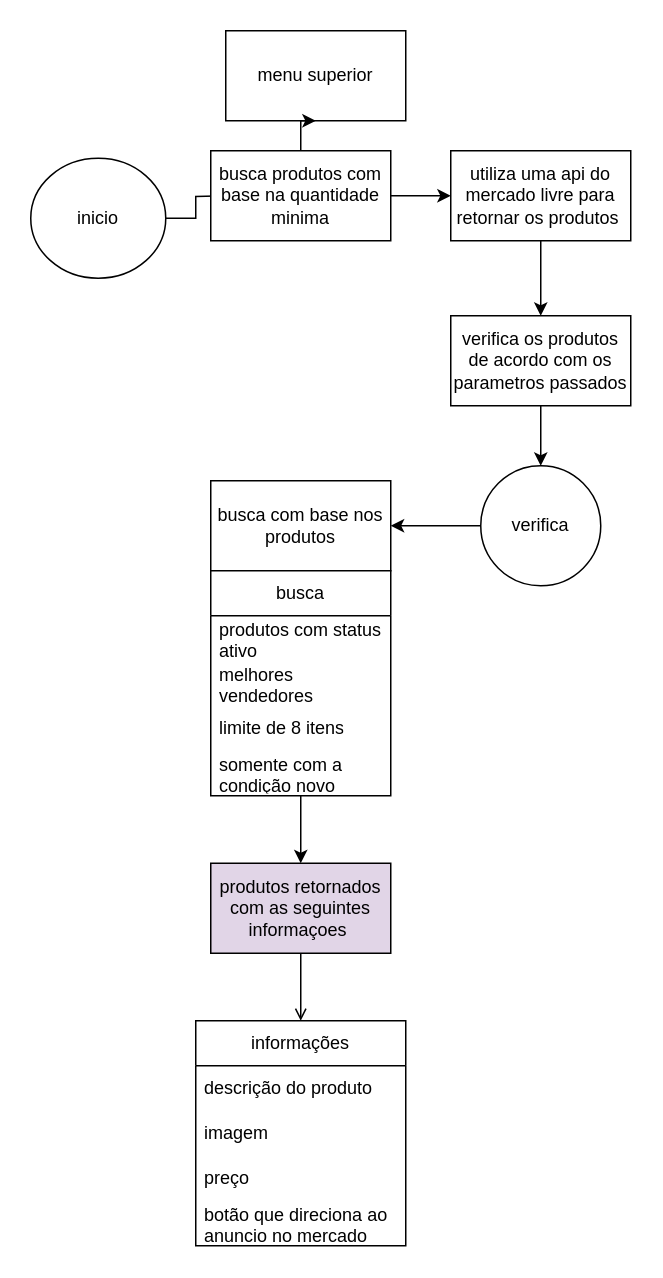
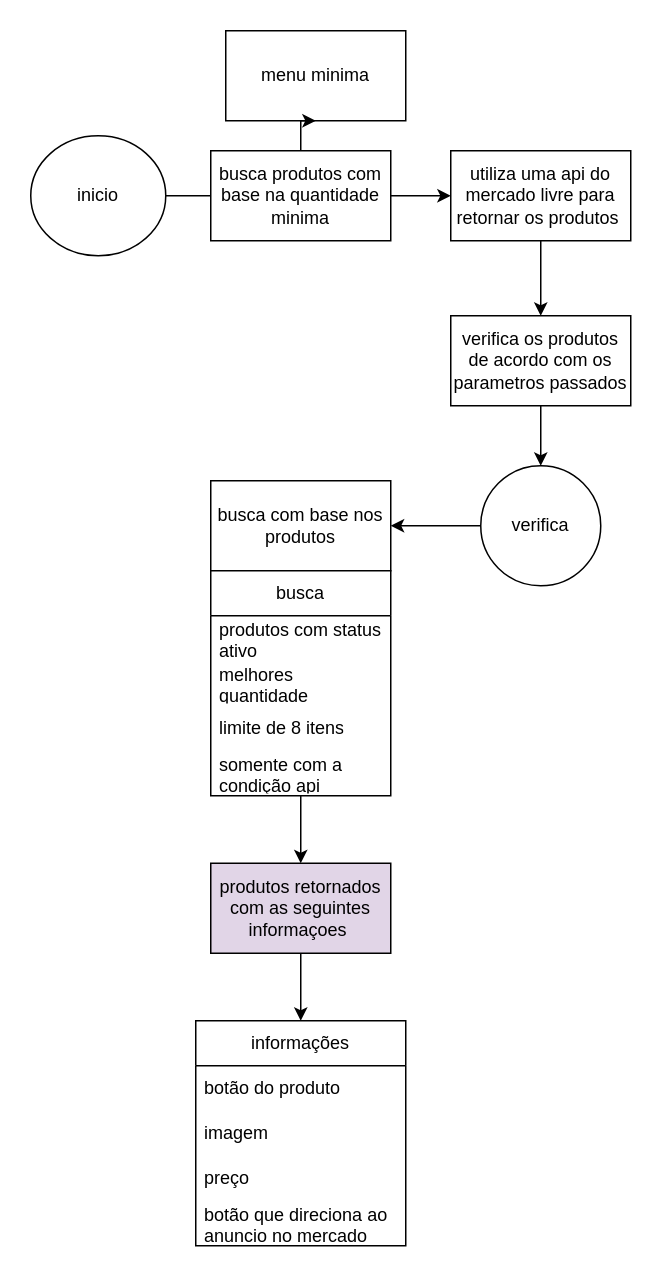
node "menu superior": label "menu superior" -> "menu minima"
node "inicio": moved (98, 218) -> (98, 196)
node "melhores vendedores": label "melhores vendedores" -> "melhores quantidade"
node "somente com a condição novo": label "somente com a condição novo" -> "somente com a condição api"
edge "produtos retornados com as seguintes informaçoes" -> "informações": arrowhead open -> classic
node "descrição do produto": label "descrição do produto" -> "botão do produto"
